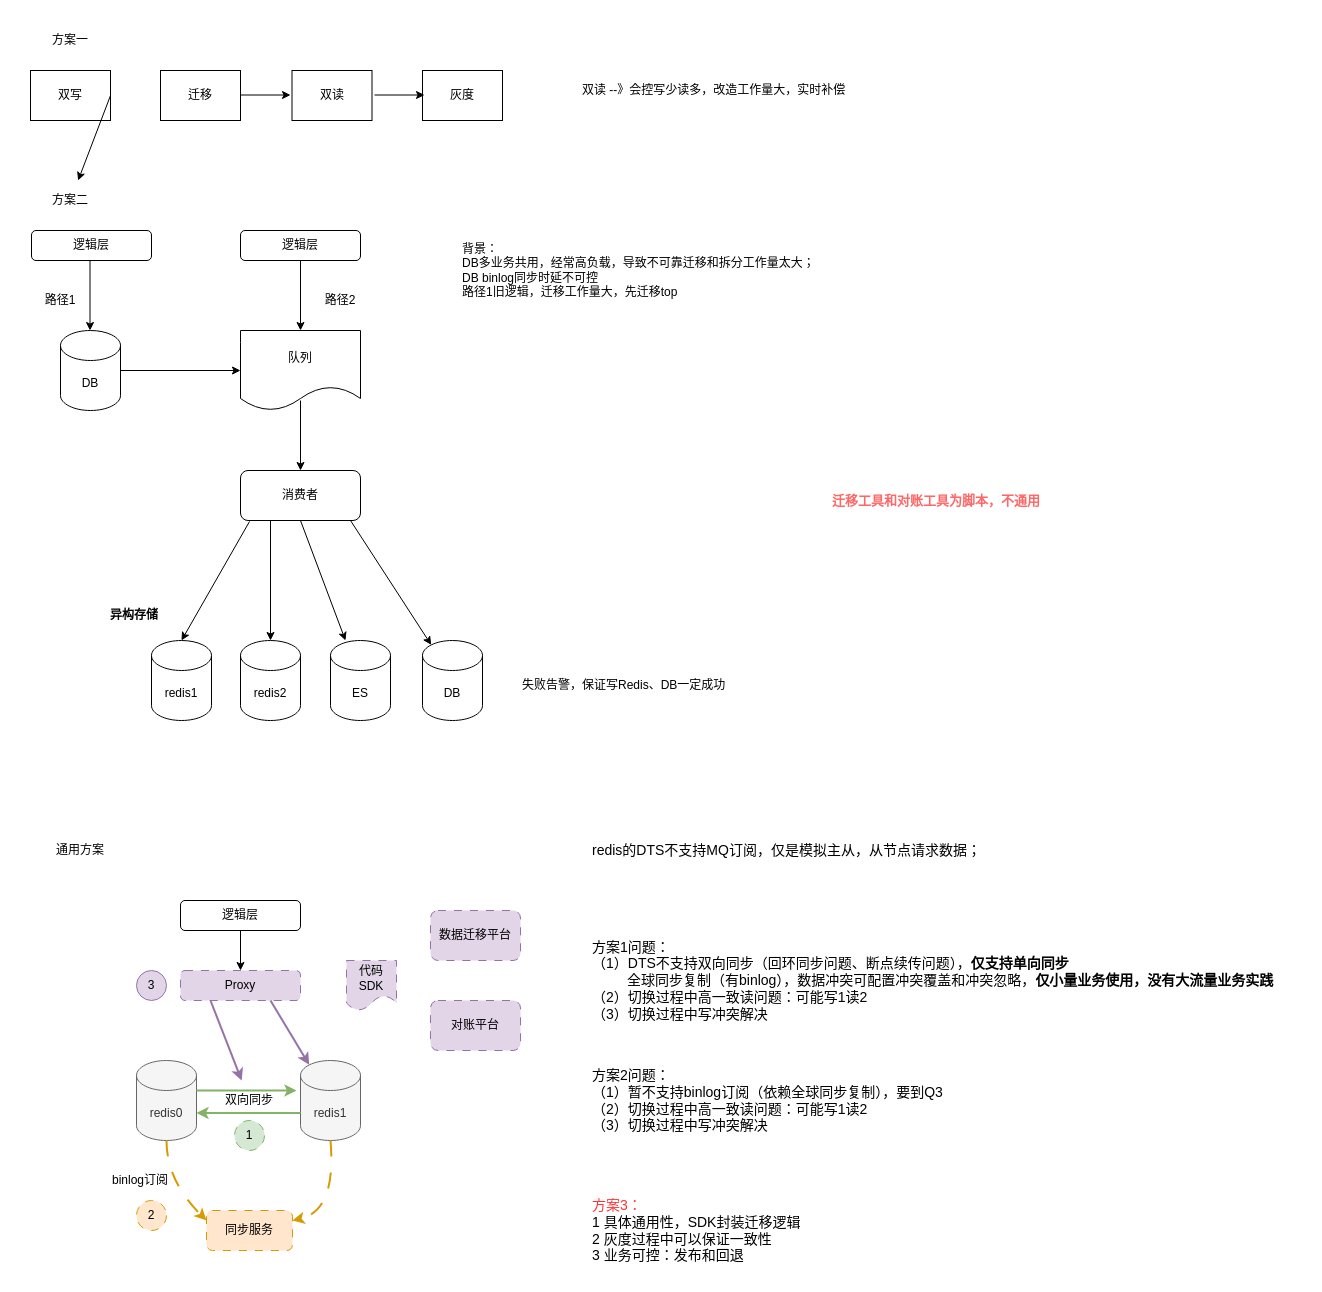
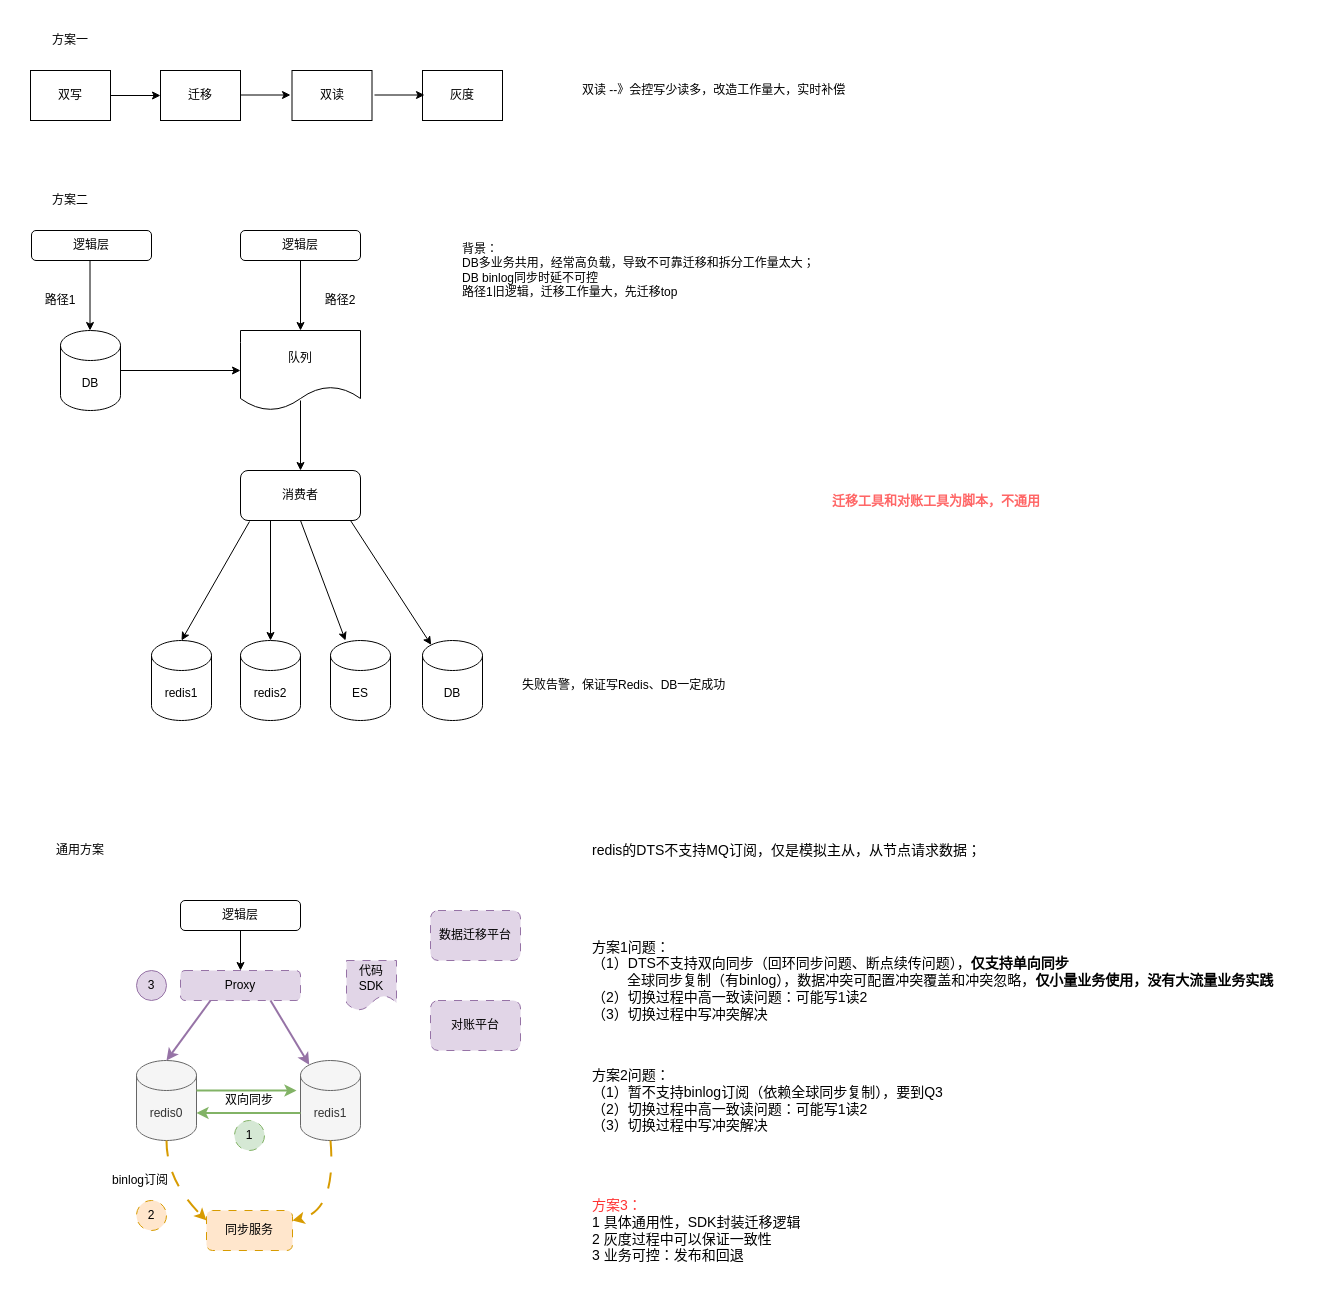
edge "双写" -> "方案二": now "双写" -> "迁移"
node "异构存储": removed
edge "Proxy" -> "双向同步": now "Proxy" -> "redis0"
